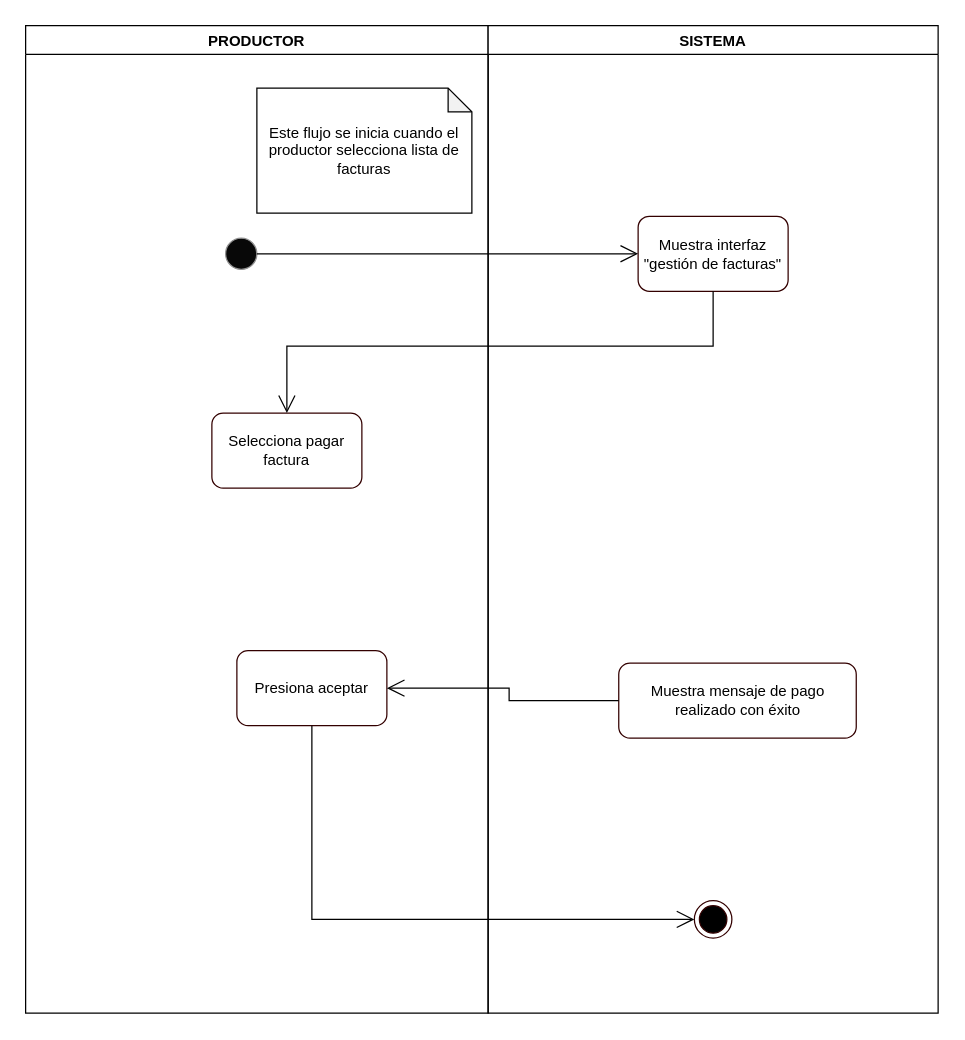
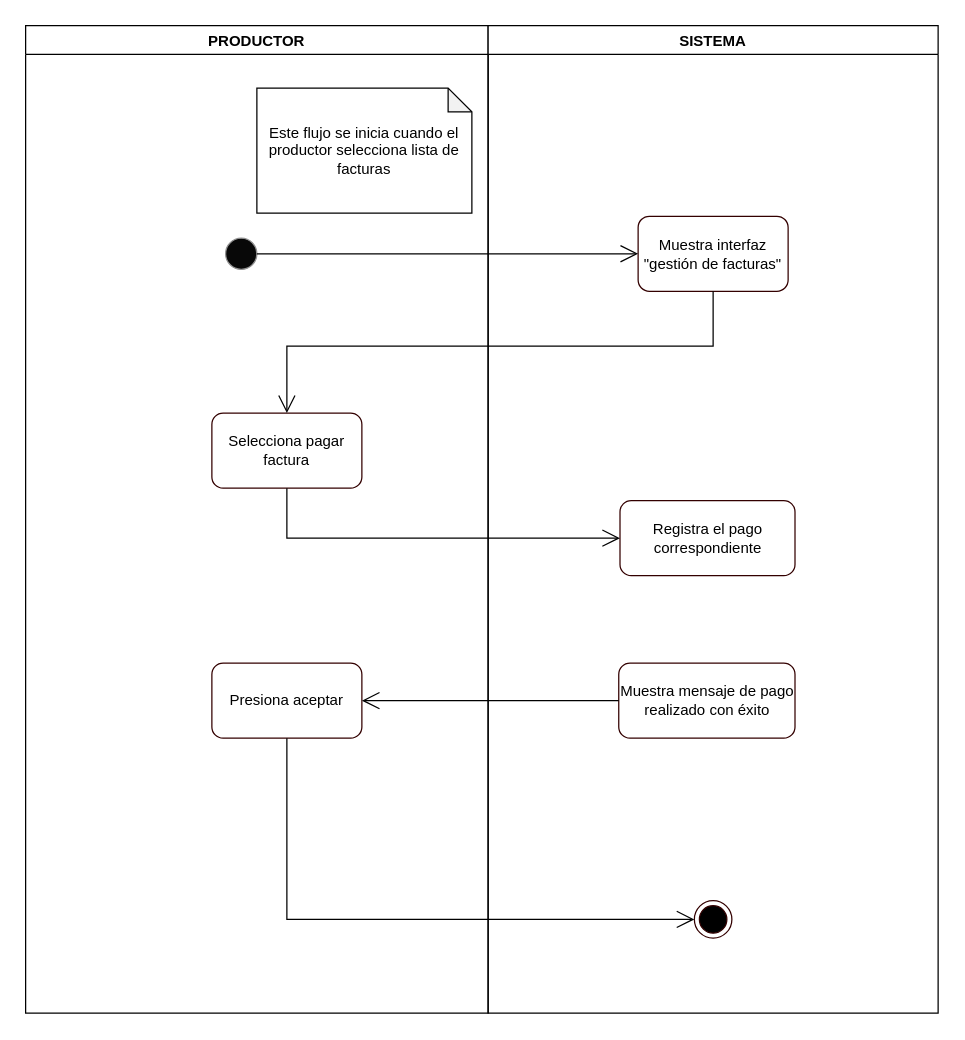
edge "Selecciona pagar factura" -> "Registra el pago correspondiente": added
node "Registra el pago correspondiente": added
node "Presiona aceptar": moved (312, 688) -> (287, 701)
node "Muestra mensaje de pago realizado con éxito": size 238x75 -> 176x75
